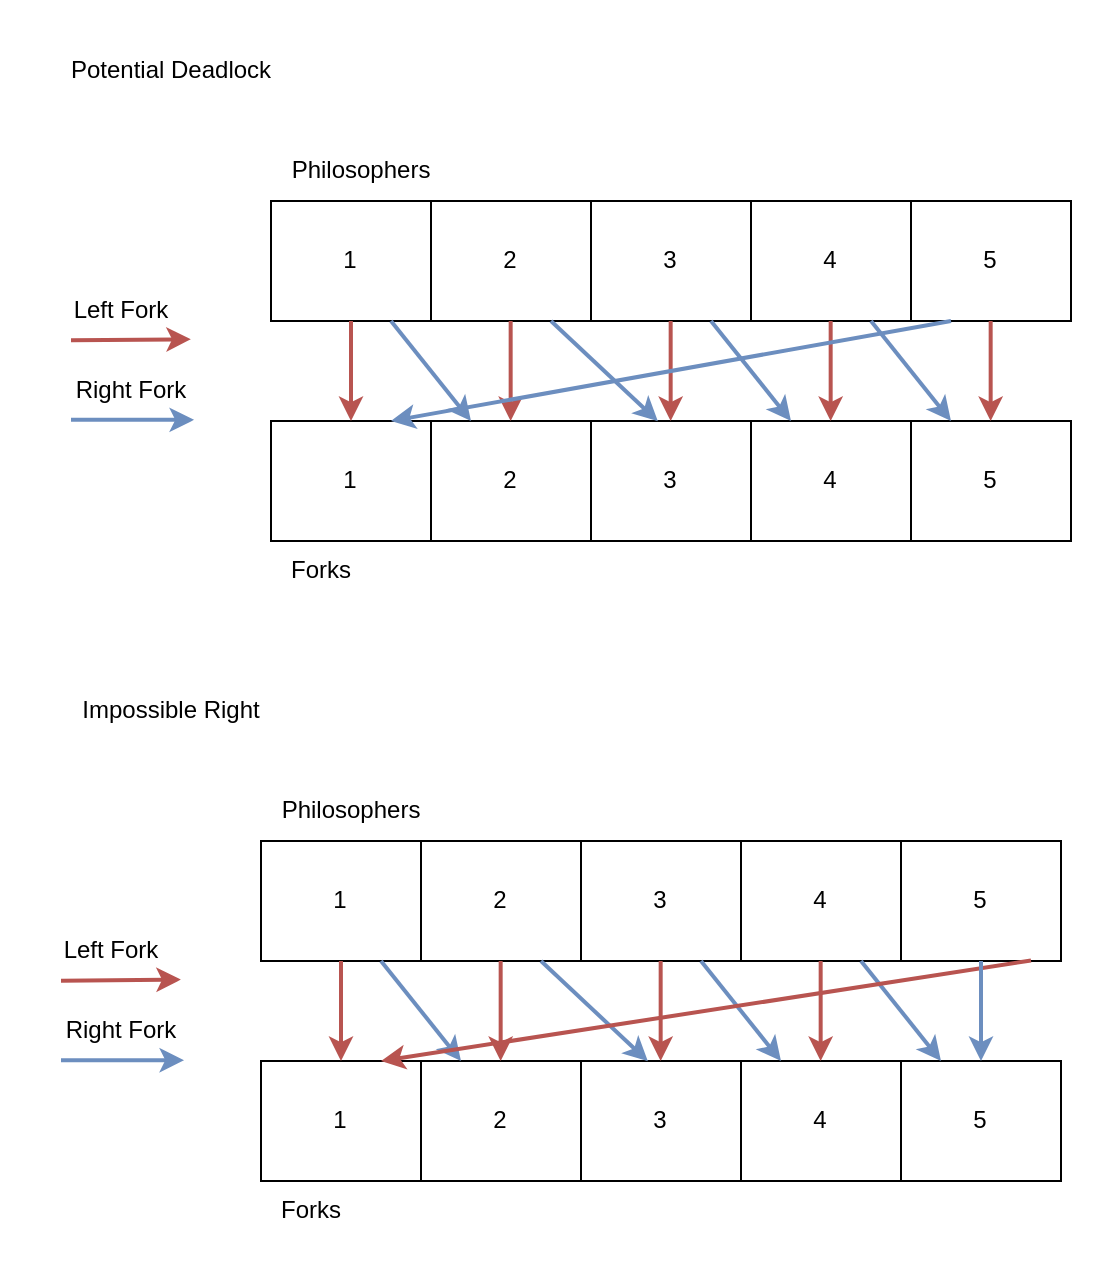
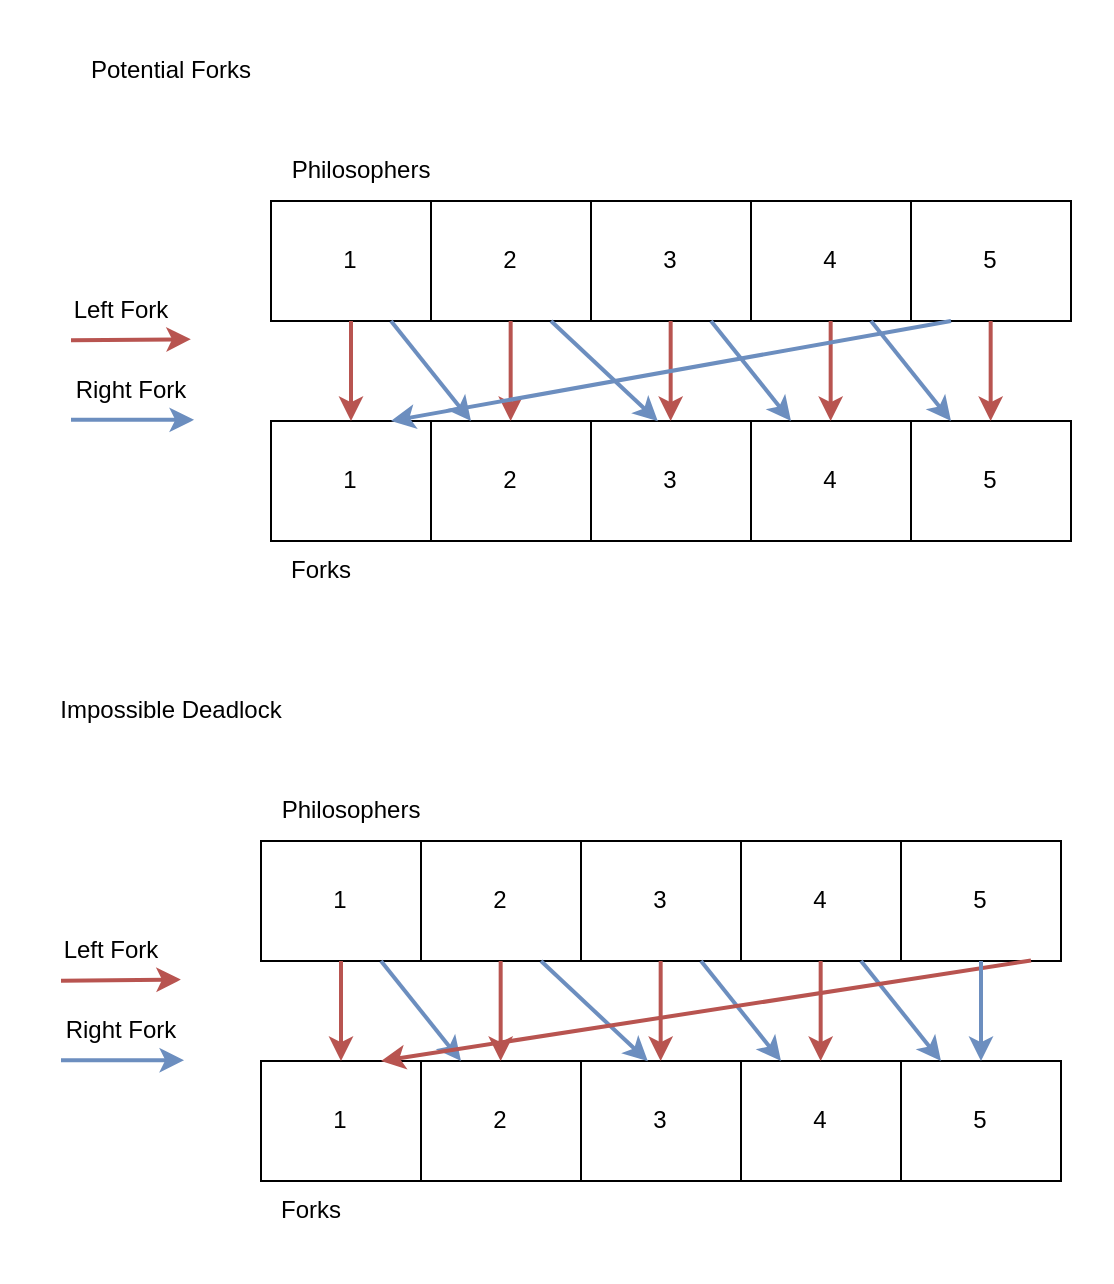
node "Potential Deadlock": label "Potential Deadlock" -> "Potential Forks"
node "Impossible Right": label "Impossible Right" -> "Impossible Deadlock"
